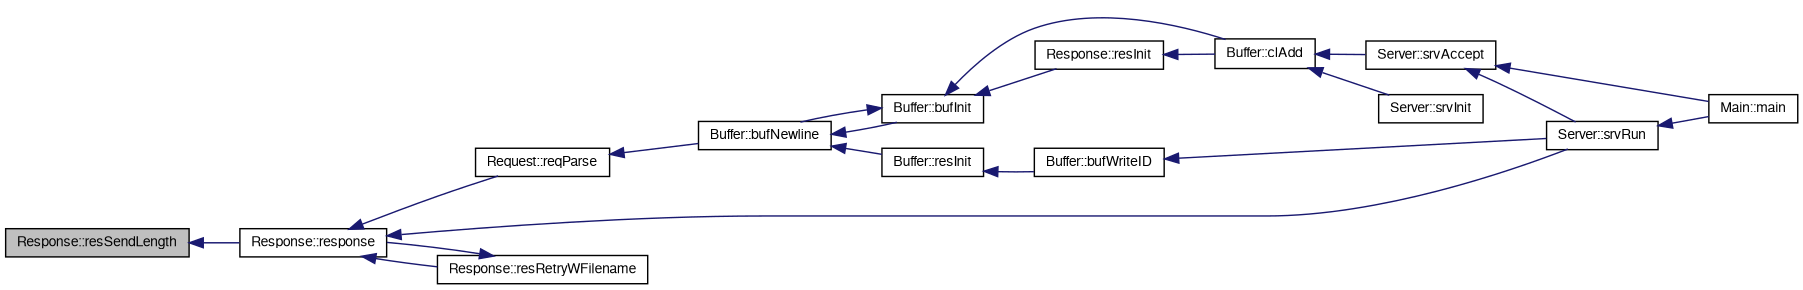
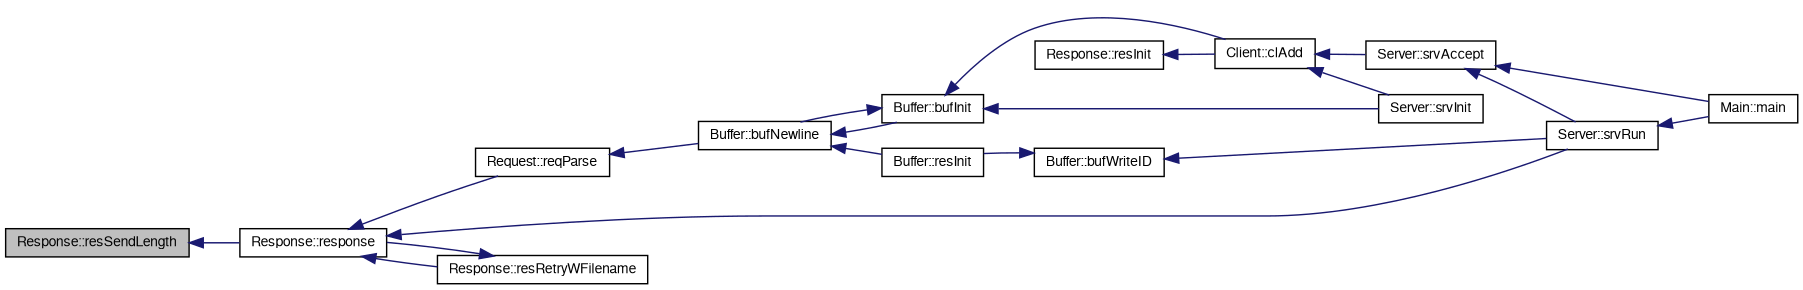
node "Buffer::clAdd": label "Buffer::clAdd" -> "Client::clAdd"
edge "Response::resInit" -> "Buffer::bufInit": now "Server::srvInit" -> "Buffer::bufInit"
edge "Buffer::bufWriteID" -> "Buffer::resInit": reversed
